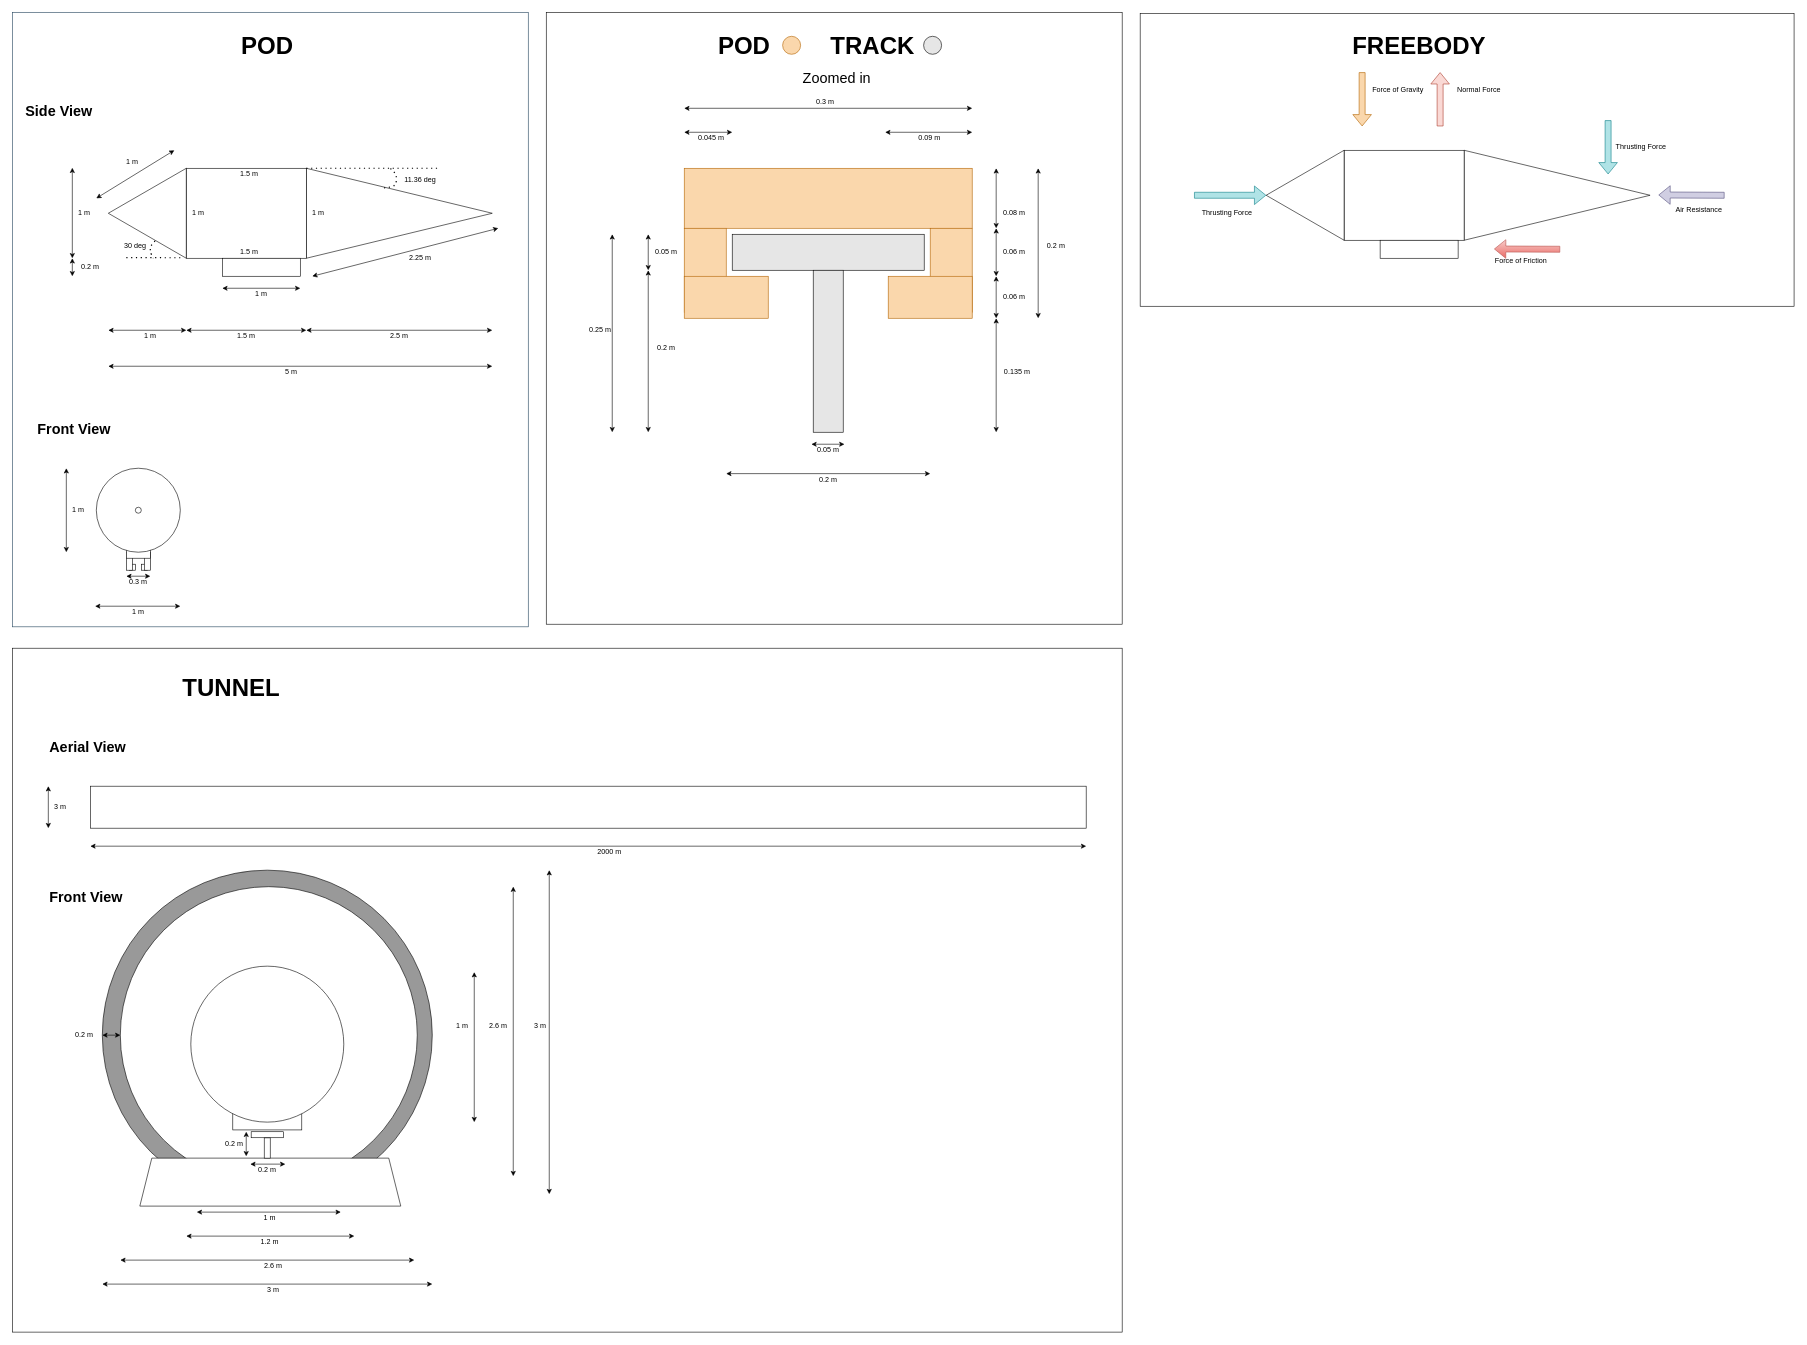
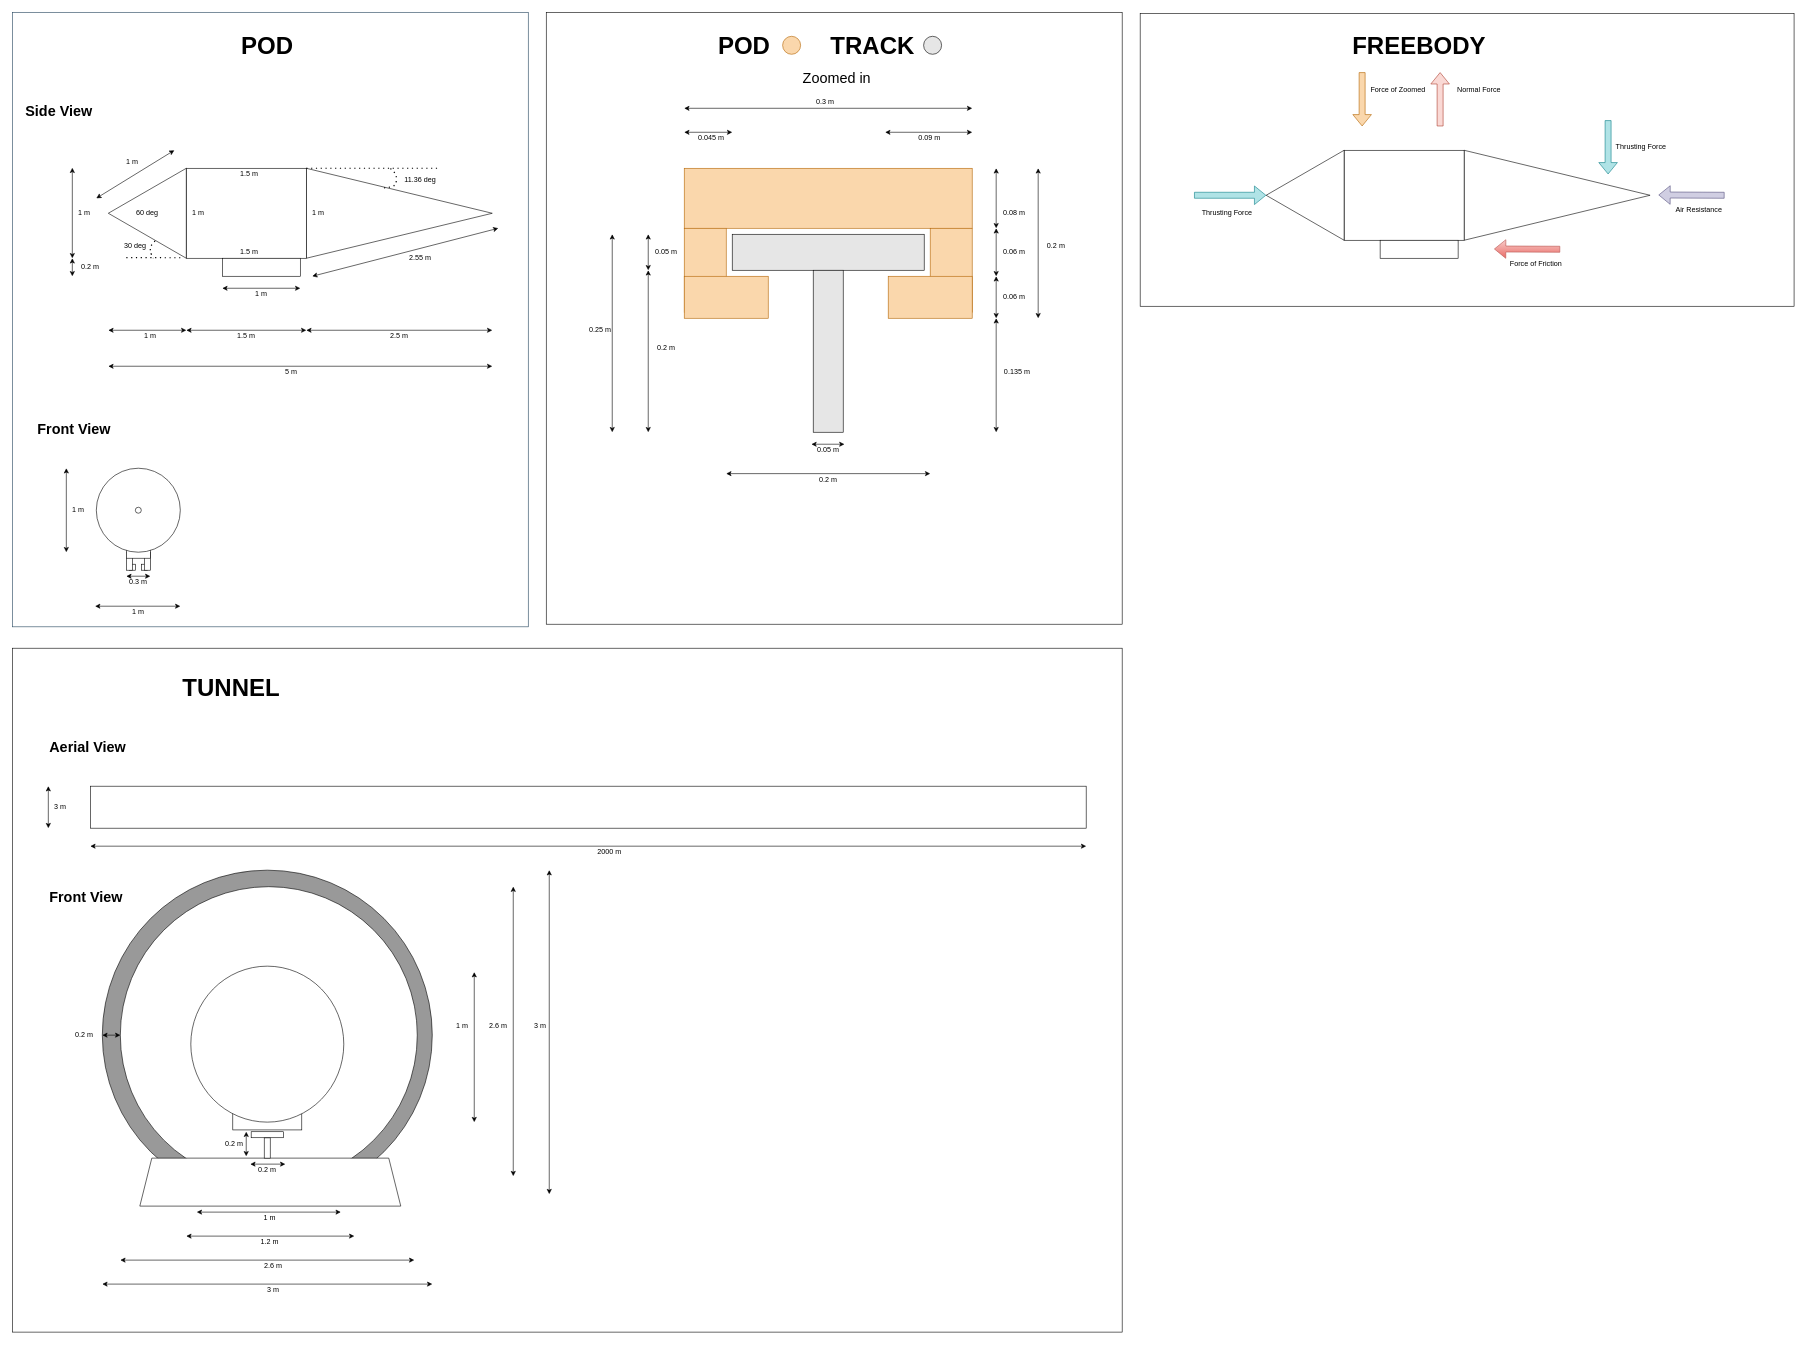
node "Force of Gravity": label "Force of Gravity" -> "Force of Zoomed"
node "60 deg": added
node "2.25 m": label "2.25 m" -> "2.55 m"
node "Force of Friction": moved (1521, 261) -> (1536, 264)
